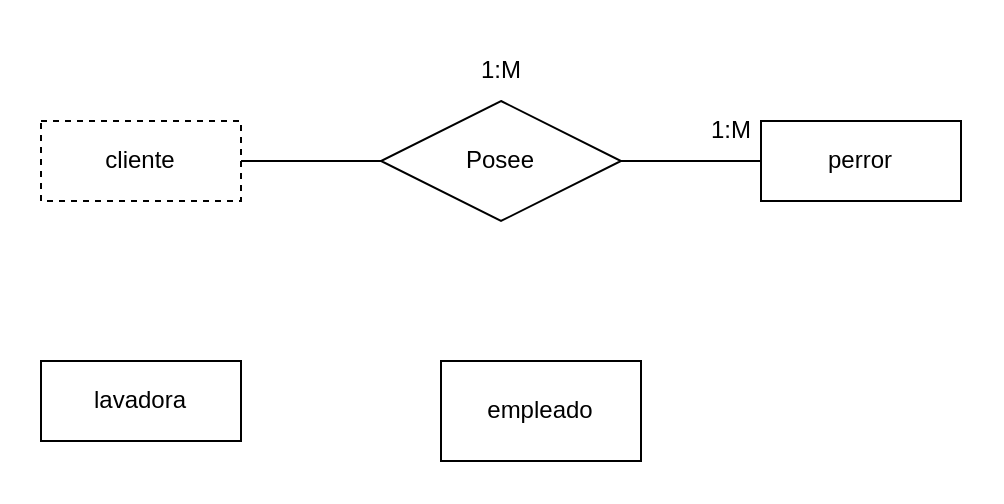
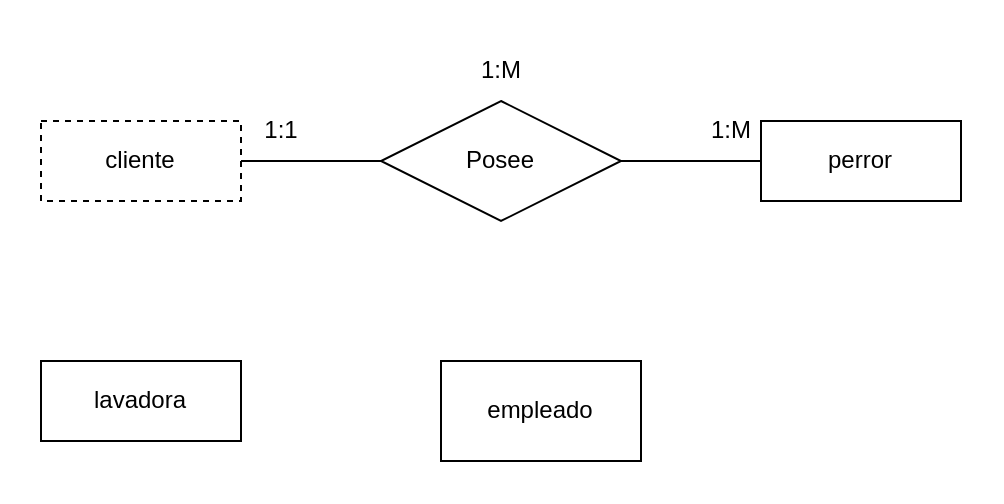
node "1:1": added
